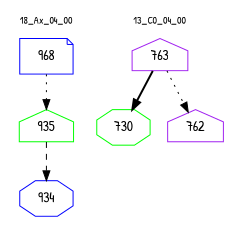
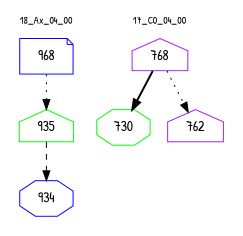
cluster "13_C0_04_00": label "13_C0_04_00" -> "17_C0_04_00"
node "763": label "763" -> "768"
